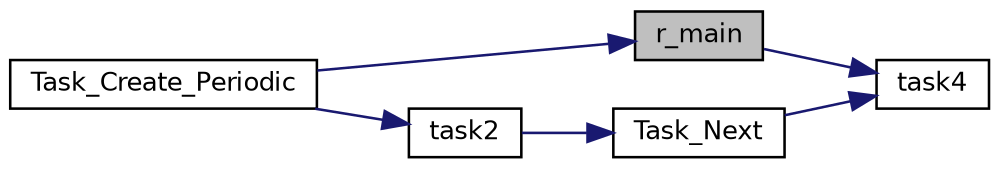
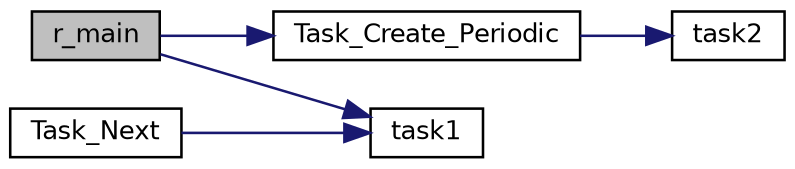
edge "Task_Create_Periodic" -> "r_main": reversed
node "task4": label "task4" -> "task1"
edge "task2" -> "Task_Next": removed
